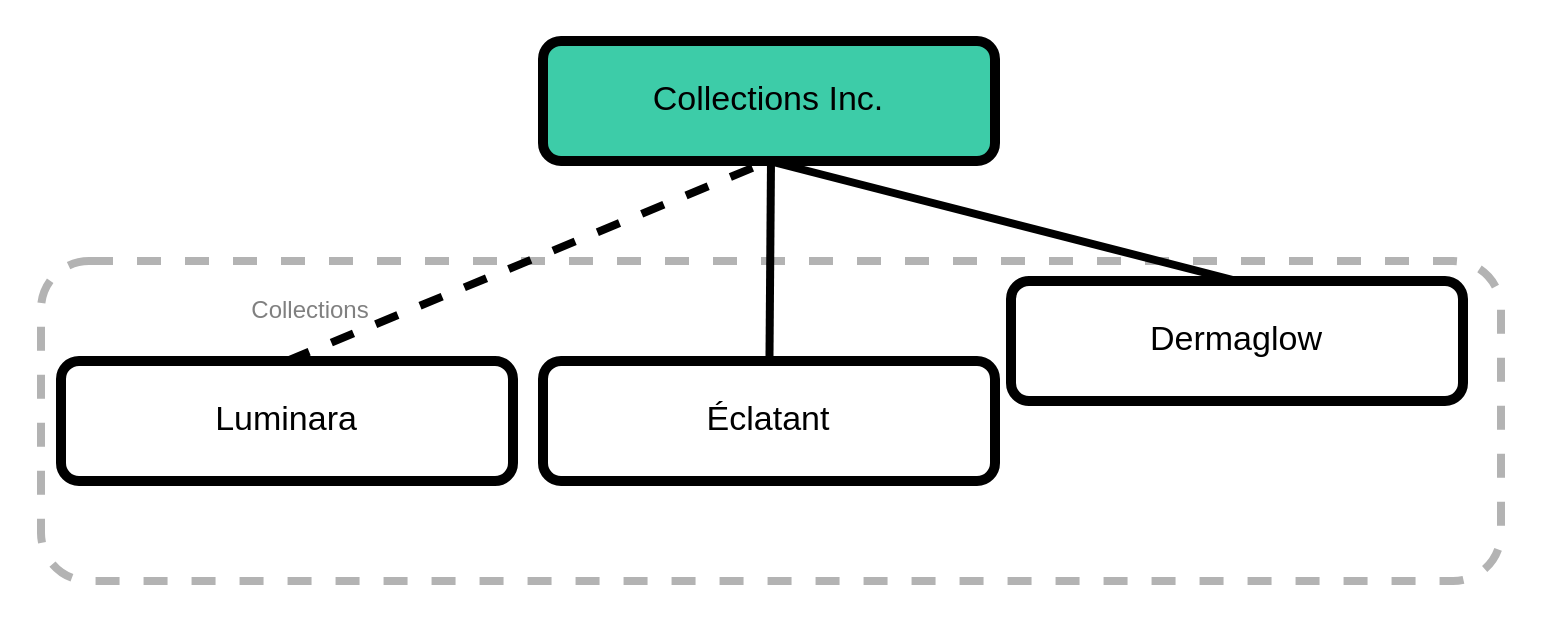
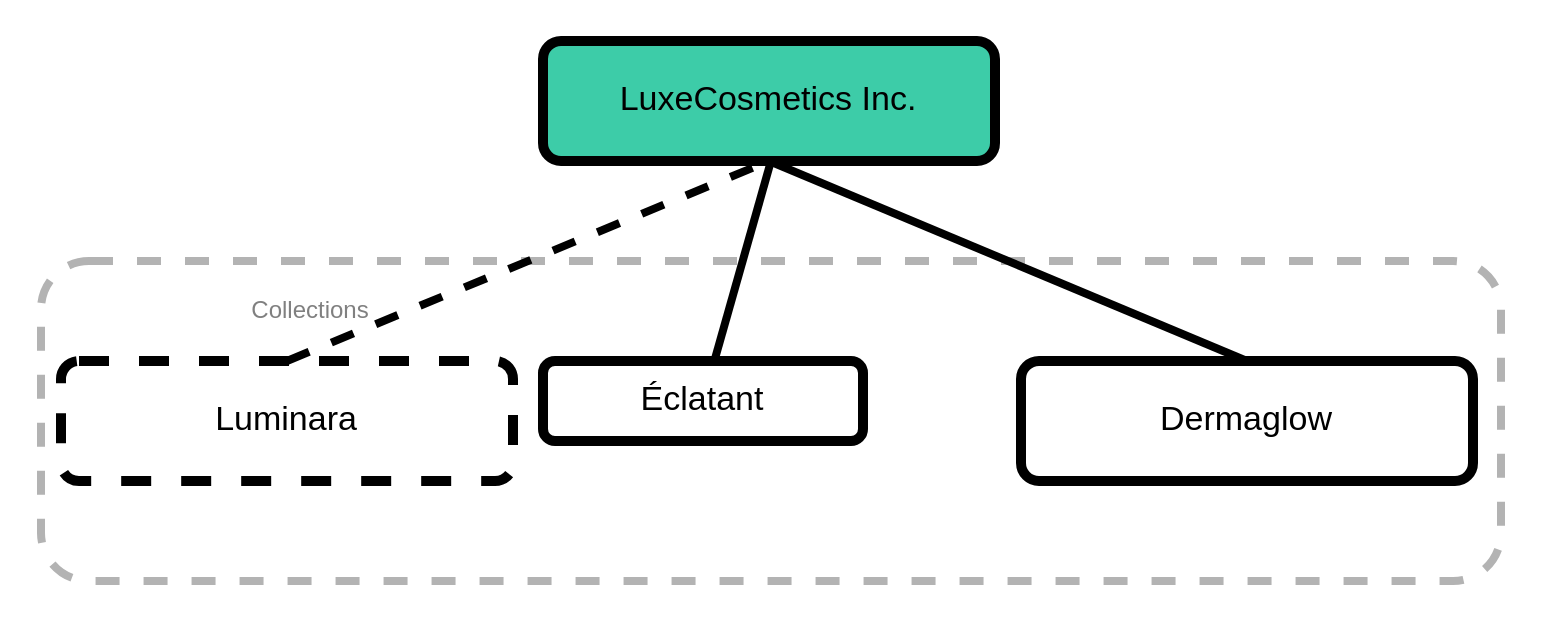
node "Collections Inc.": label "Collections Inc." -> "LuxeCosmetics Inc."
node "Dermaglow": moved (1237, 341) -> (1247, 421)
node "Luminara": style solid -> dashed
node "Éclatant": size 452x120 -> 320x80
